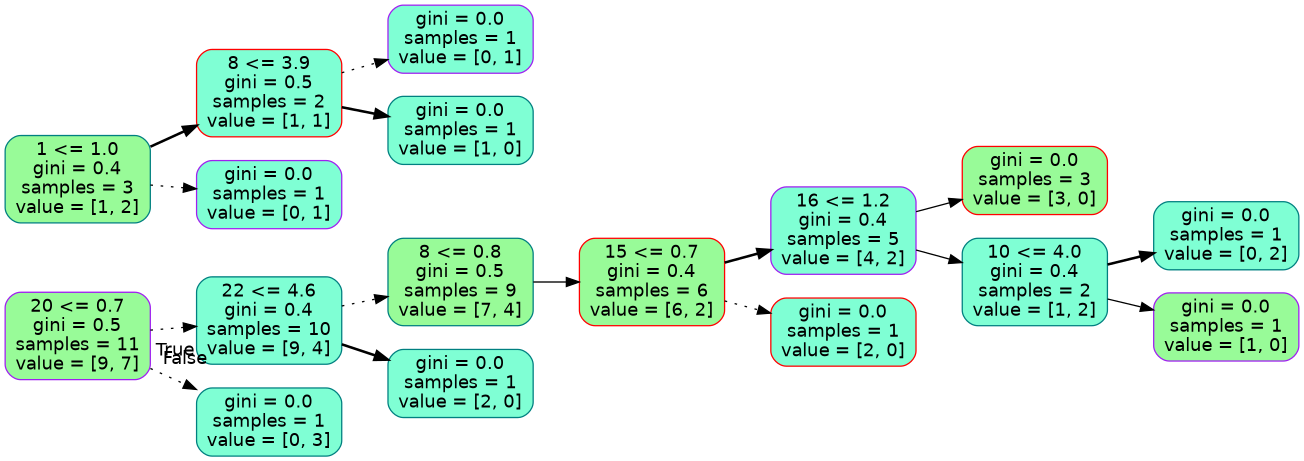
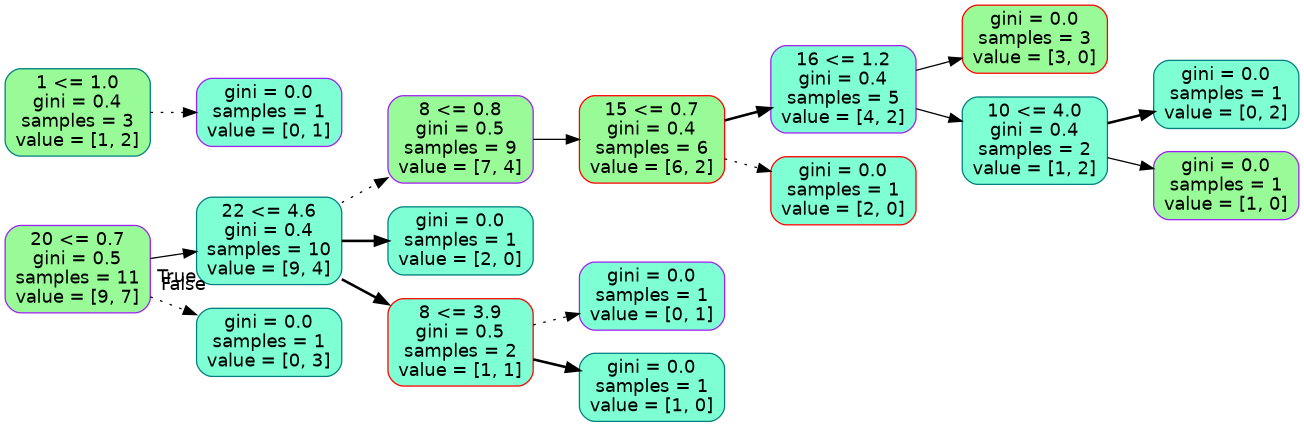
edge "1 <= 1.0 gini = 0.4 samples = 3 value = [1, 2]" -> "8 <= 3.9 gini = 0.5 samples = 2 value = [1, 1]": now "22 <= 4.6 gini = 0.4 samples = 10 value = [9, 4]" -> "8 <= 3.9 gini = 0.5 samples = 2 value = [1, 1]"
node "8 <= 0.8 gini = 0.5 samples = 9 value = [7, 4]": color teal -> purple
edge "20 <= 0.7 gini = 0.5 samples = 11 value = [9, 7]" -> "22 <= 4.6 gini = 0.4 samples = 10 value = [9, 4]": style dotted -> solid
